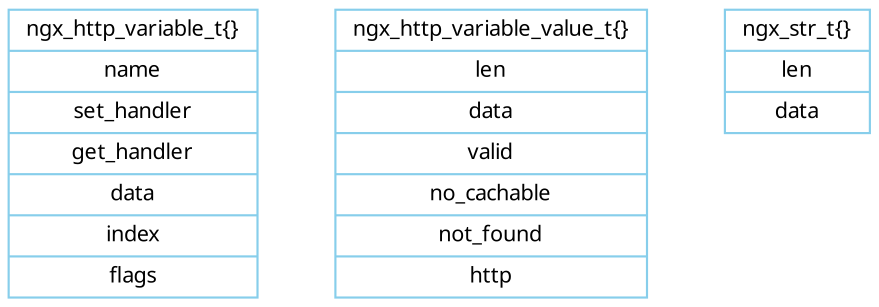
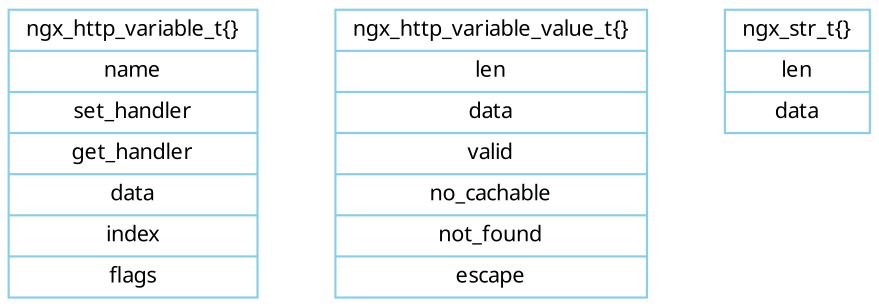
node "ngx_http_variable_value_t{}": text "http" -> "escape"
